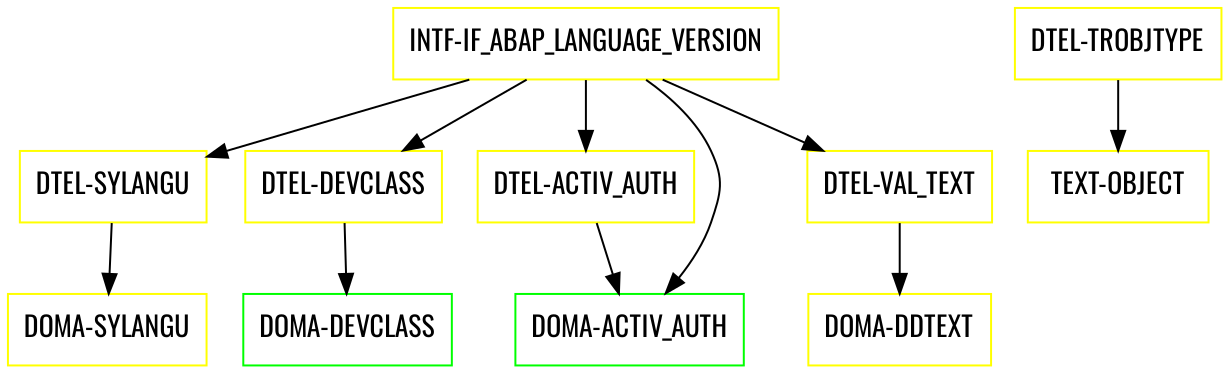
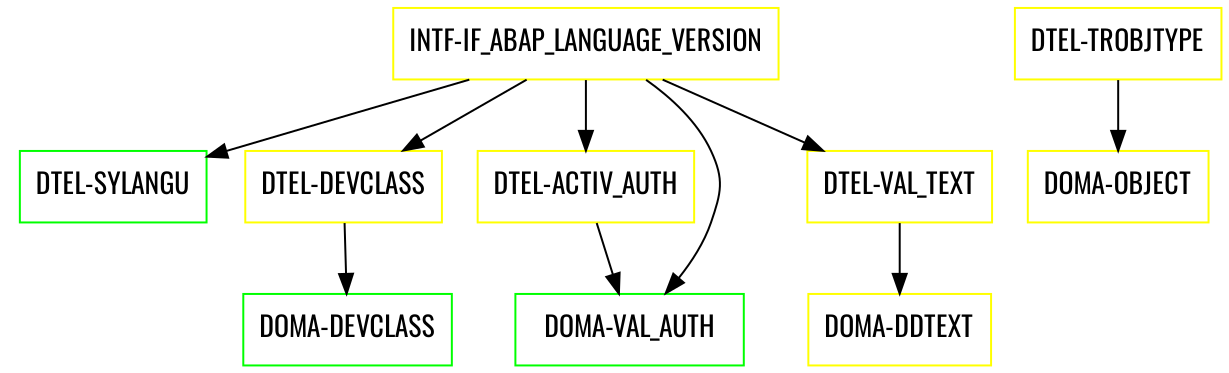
node "DTEL-SYLANGU": color yellow -> green
node "TEXT-OBJECT": label "TEXT-OBJECT" -> "DOMA-OBJECT"
node "DOMA-SYLANGU": removed
node "DOMA-ACTIV_AUTH": label "DOMA-ACTIV_AUTH" -> "DOMA-VAL_AUTH"
